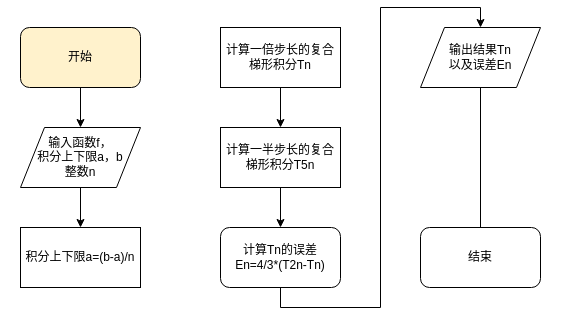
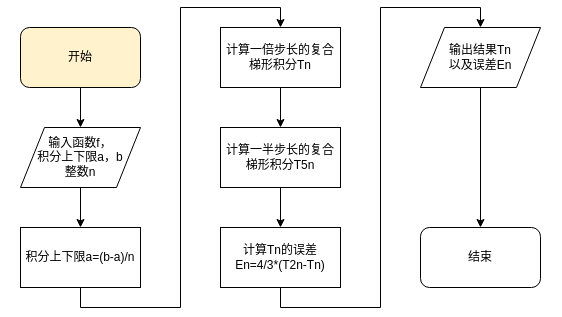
edge "积分上下限a=(b-a)/n" -> "计算一倍步长的复合梯形积分Tn": added
edge "输出结果Tn 以及误差En" -- "结束": arrowhead none -> classic
node "计算Tn的误差 En=4/3*(T2n-Tn)": shape rounded rectangle -> rectangle
